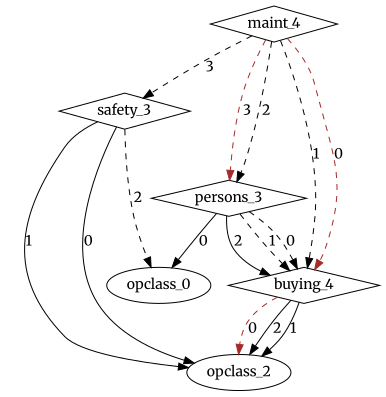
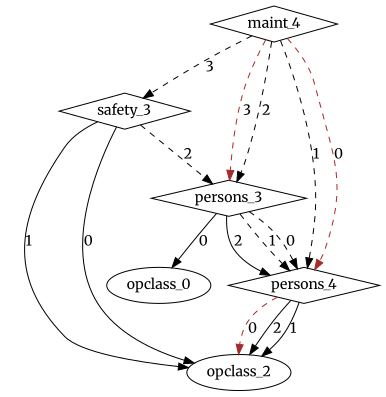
edge "safety_3" -> "opclass_0": now "safety_3" -> "persons_3"
node "buying_4": label "buying_4" -> "persons_4"
